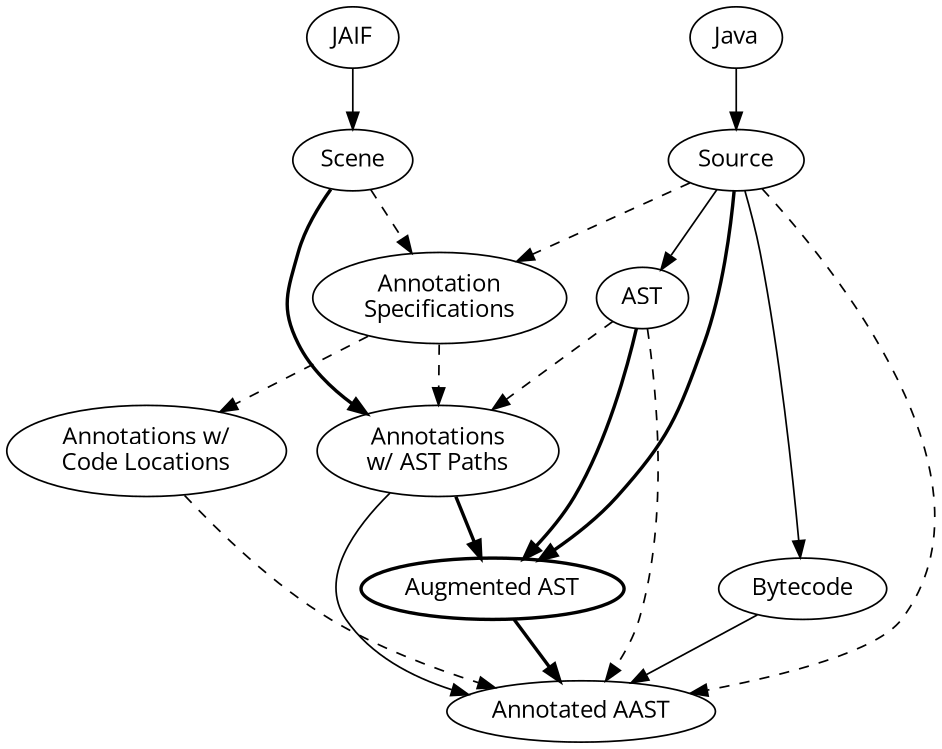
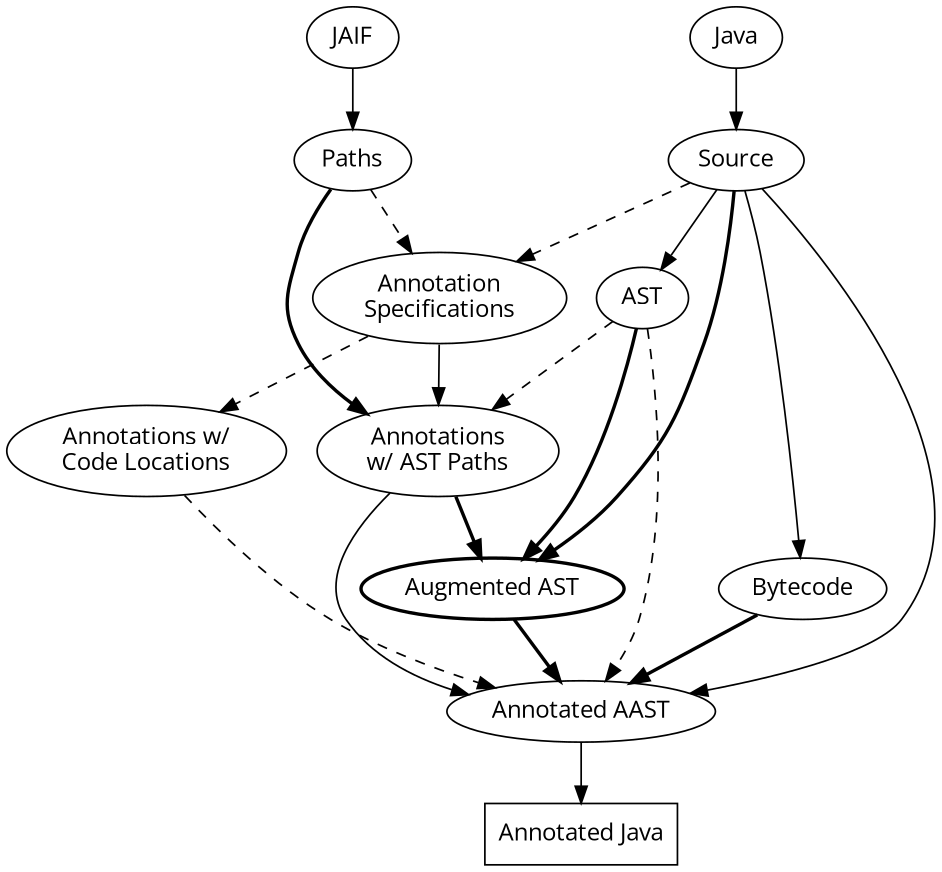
node "Scene": label "Scene" -> "Paths"
edge "Annotation Specifications" -> "Annotations w/ AST Paths": style dashed -> solid
edge "Source" -> "Annotated AAST": style dashed -> solid
edge "Bytecode" -> "Annotated AAST": style solid -> bold
node "Annotated Java": added
